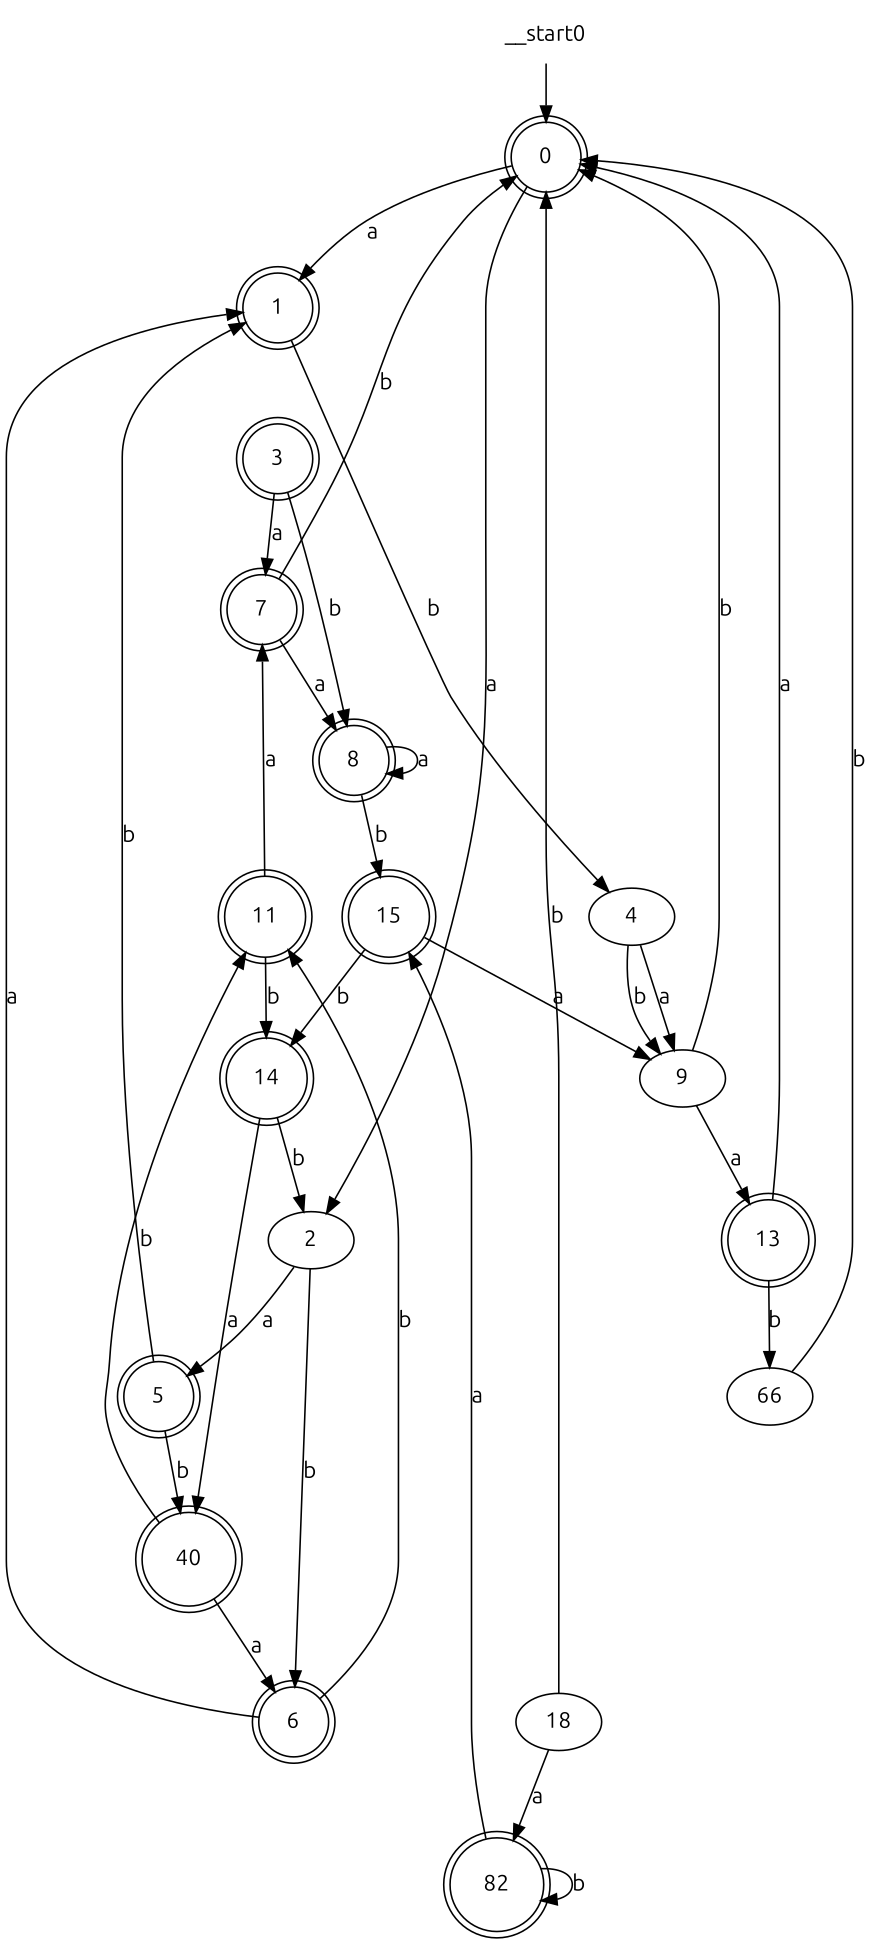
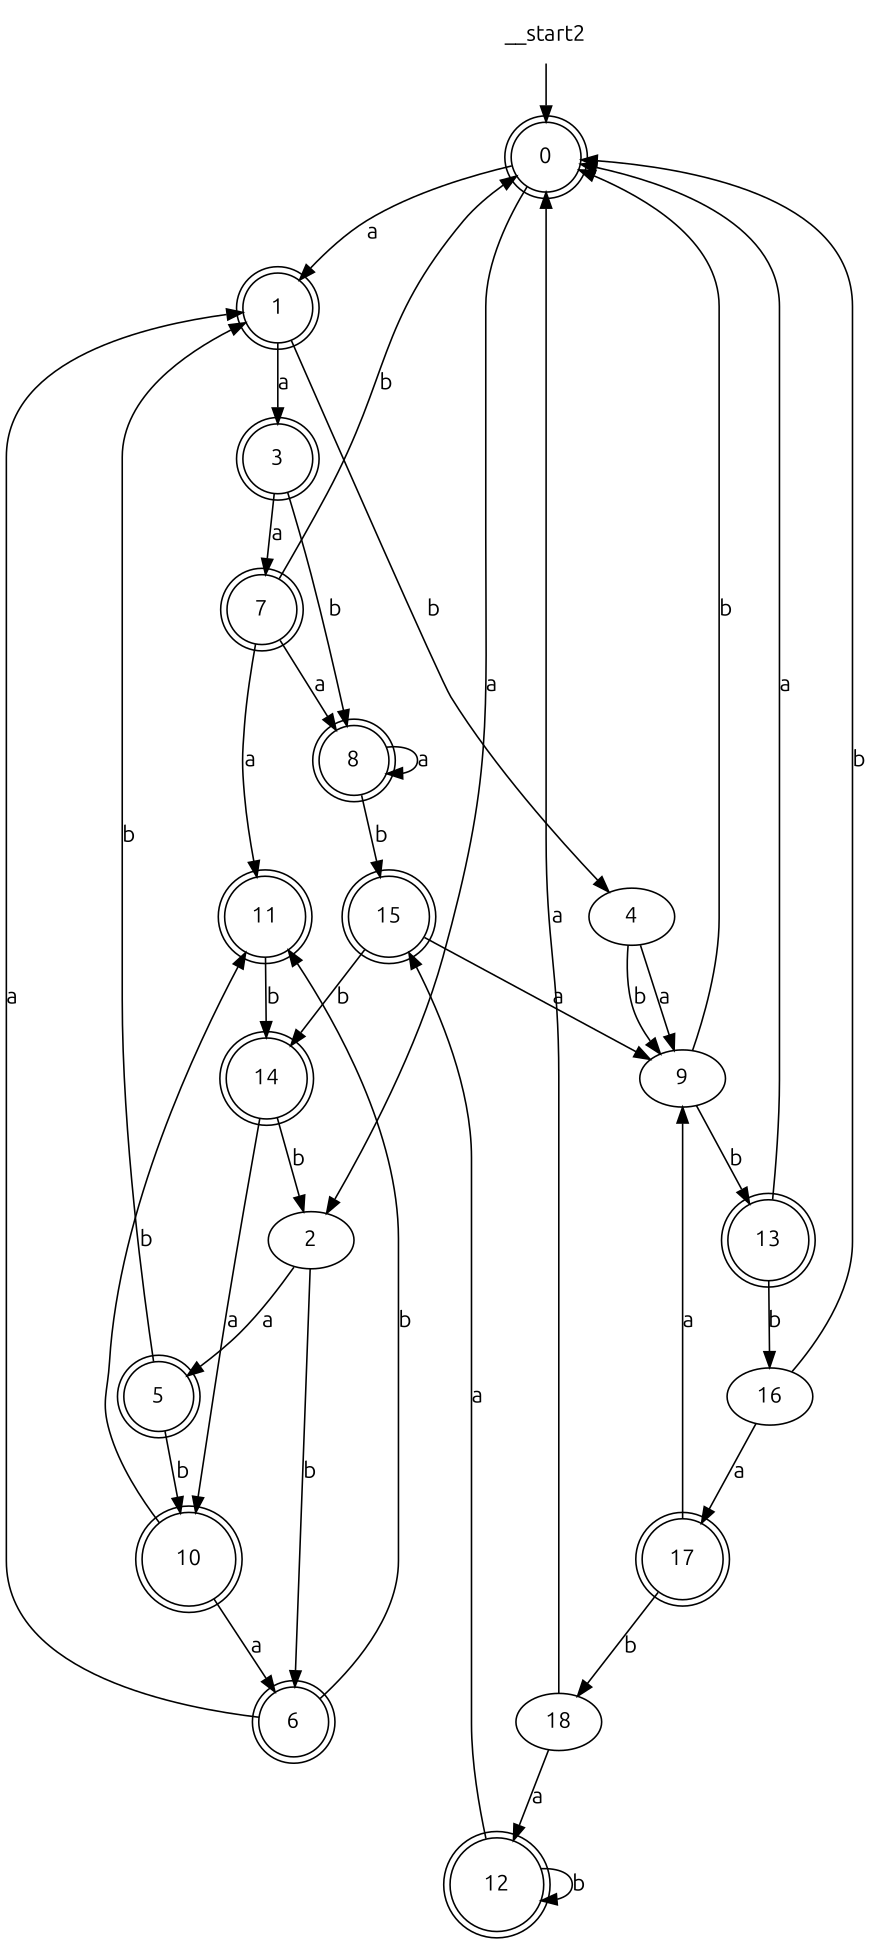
node "__start0": label "__start0" -> "__start2"
edge "1" -> "3": added, label "a"
edge "11" -> "7": reversed
edge "18" -> "0": label "b" -> "a"
edge "9" -> "13": label "a" -> "b"
node "66": label "66" -> "16"
node "40": label "40" -> "10"
node "17": added
node "82": label "82" -> "12"
